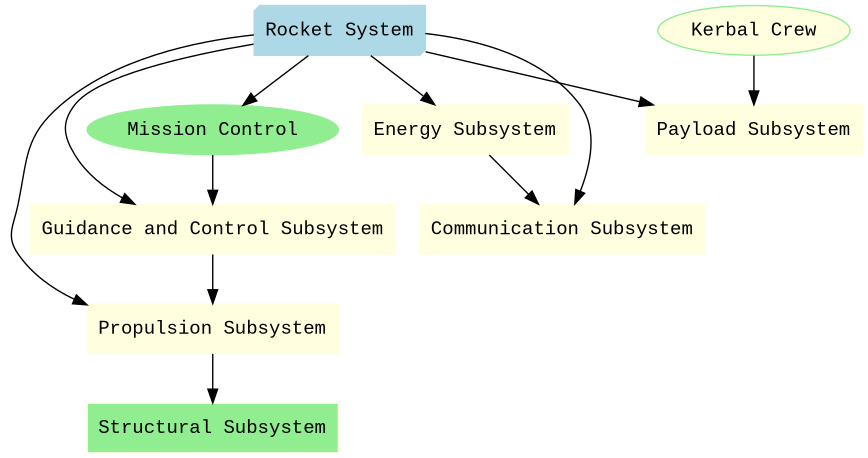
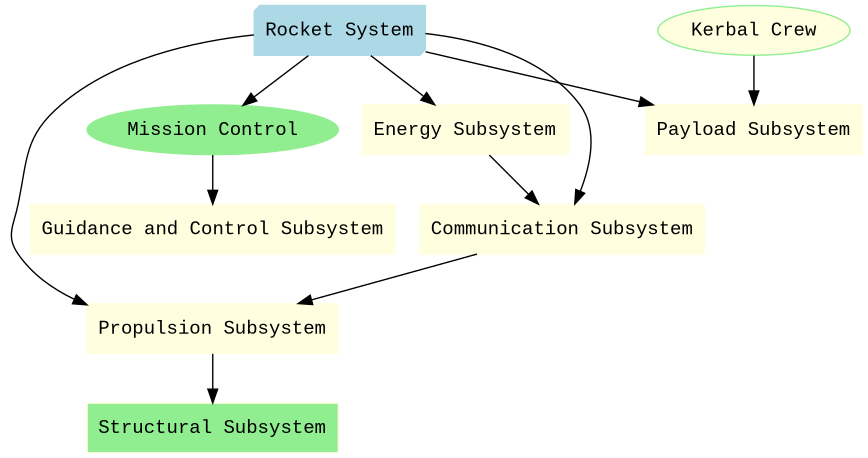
edge "Rocket System" -> "Guidance and Control Subsystem": removed
edge "Guidance and Control Subsystem" -> "Propulsion Subsystem": now "Communication Subsystem" -> "Propulsion Subsystem"
